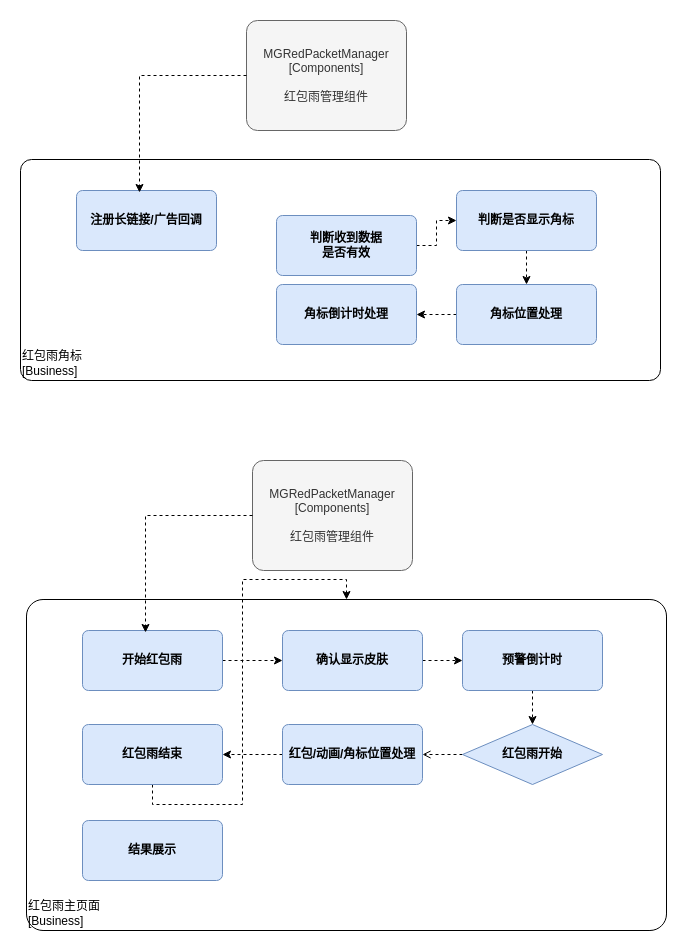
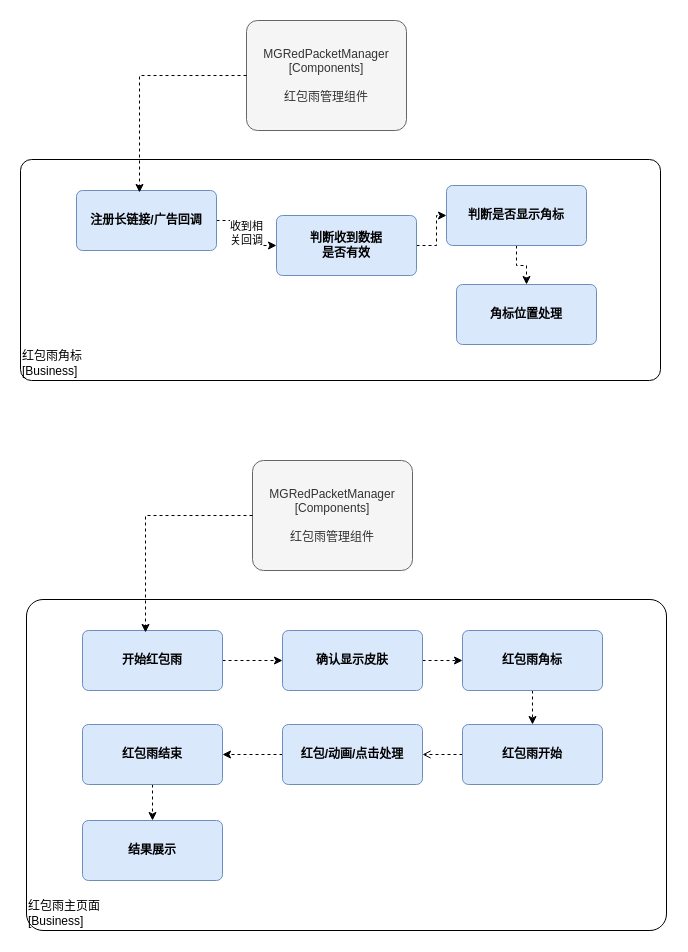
node "判断是否显示角标": moved (527, 221) -> (517, 216)
edge "注册长链接/广告回调" -> "判断收到数据 是否有效": added, label "收到相 关回调"
node "角标倒计时处理": removed
edge "角标位置处理" -> "角标倒计时处理": removed
node "预警倒计时": label "预警倒计时" -> "红包雨角标"
edge "红包雨结束" -> "红包雨主页面 [Business]": now "红包雨结束" -> "结果展示"
node "红包/动画/角标位置处理": label "红包/动画/角标位置处理" -> "红包/动画/点击处理"
node "红包雨开始": shape diamond -> rounded rectangle
